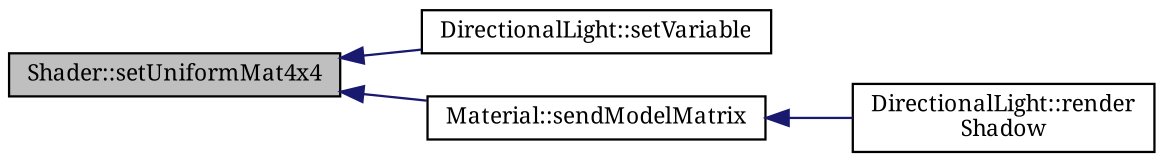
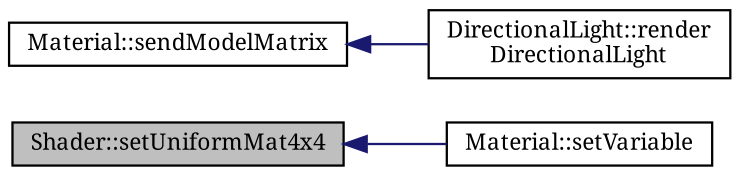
node "DirectionalLight::setVariable": label "DirectionalLight::setVariable" -> "Material::setVariable"
edge "Material::sendModelMatrix" -> "Shader::setUniformMat4x4": removed
node "DirectionalLight::render Shadow": label "DirectionalLight::render Shadow" -> "DirectionalLight::render DirectionalLight"
